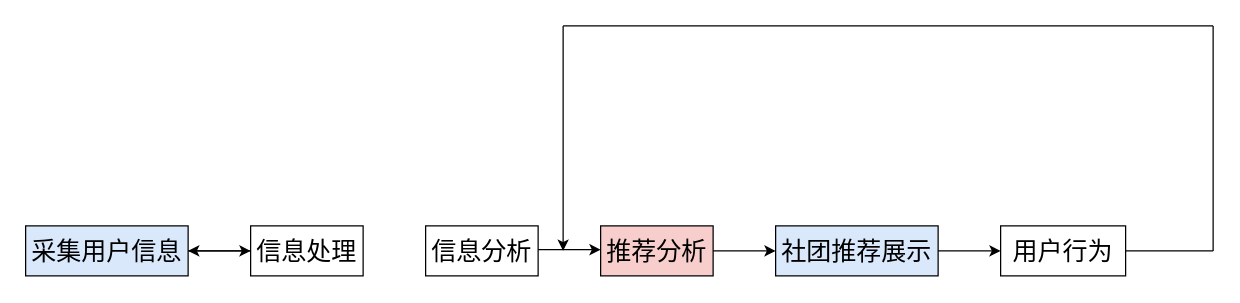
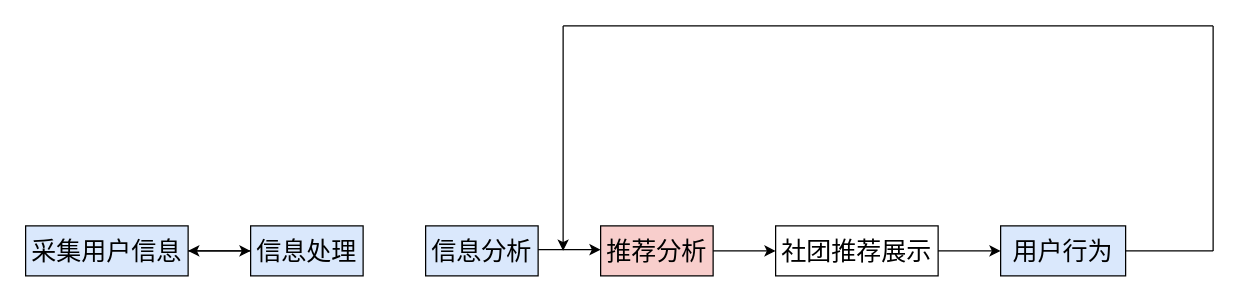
node "信息处理": fillcolor #ffffff -> #dae8fc
node "信息分析": fillcolor #ffffff -> #dae8fc
node "社团推荐展示": fillcolor #dae8fc -> #ffffff
node "用户行为": fillcolor #ffffff -> #dae8fc
